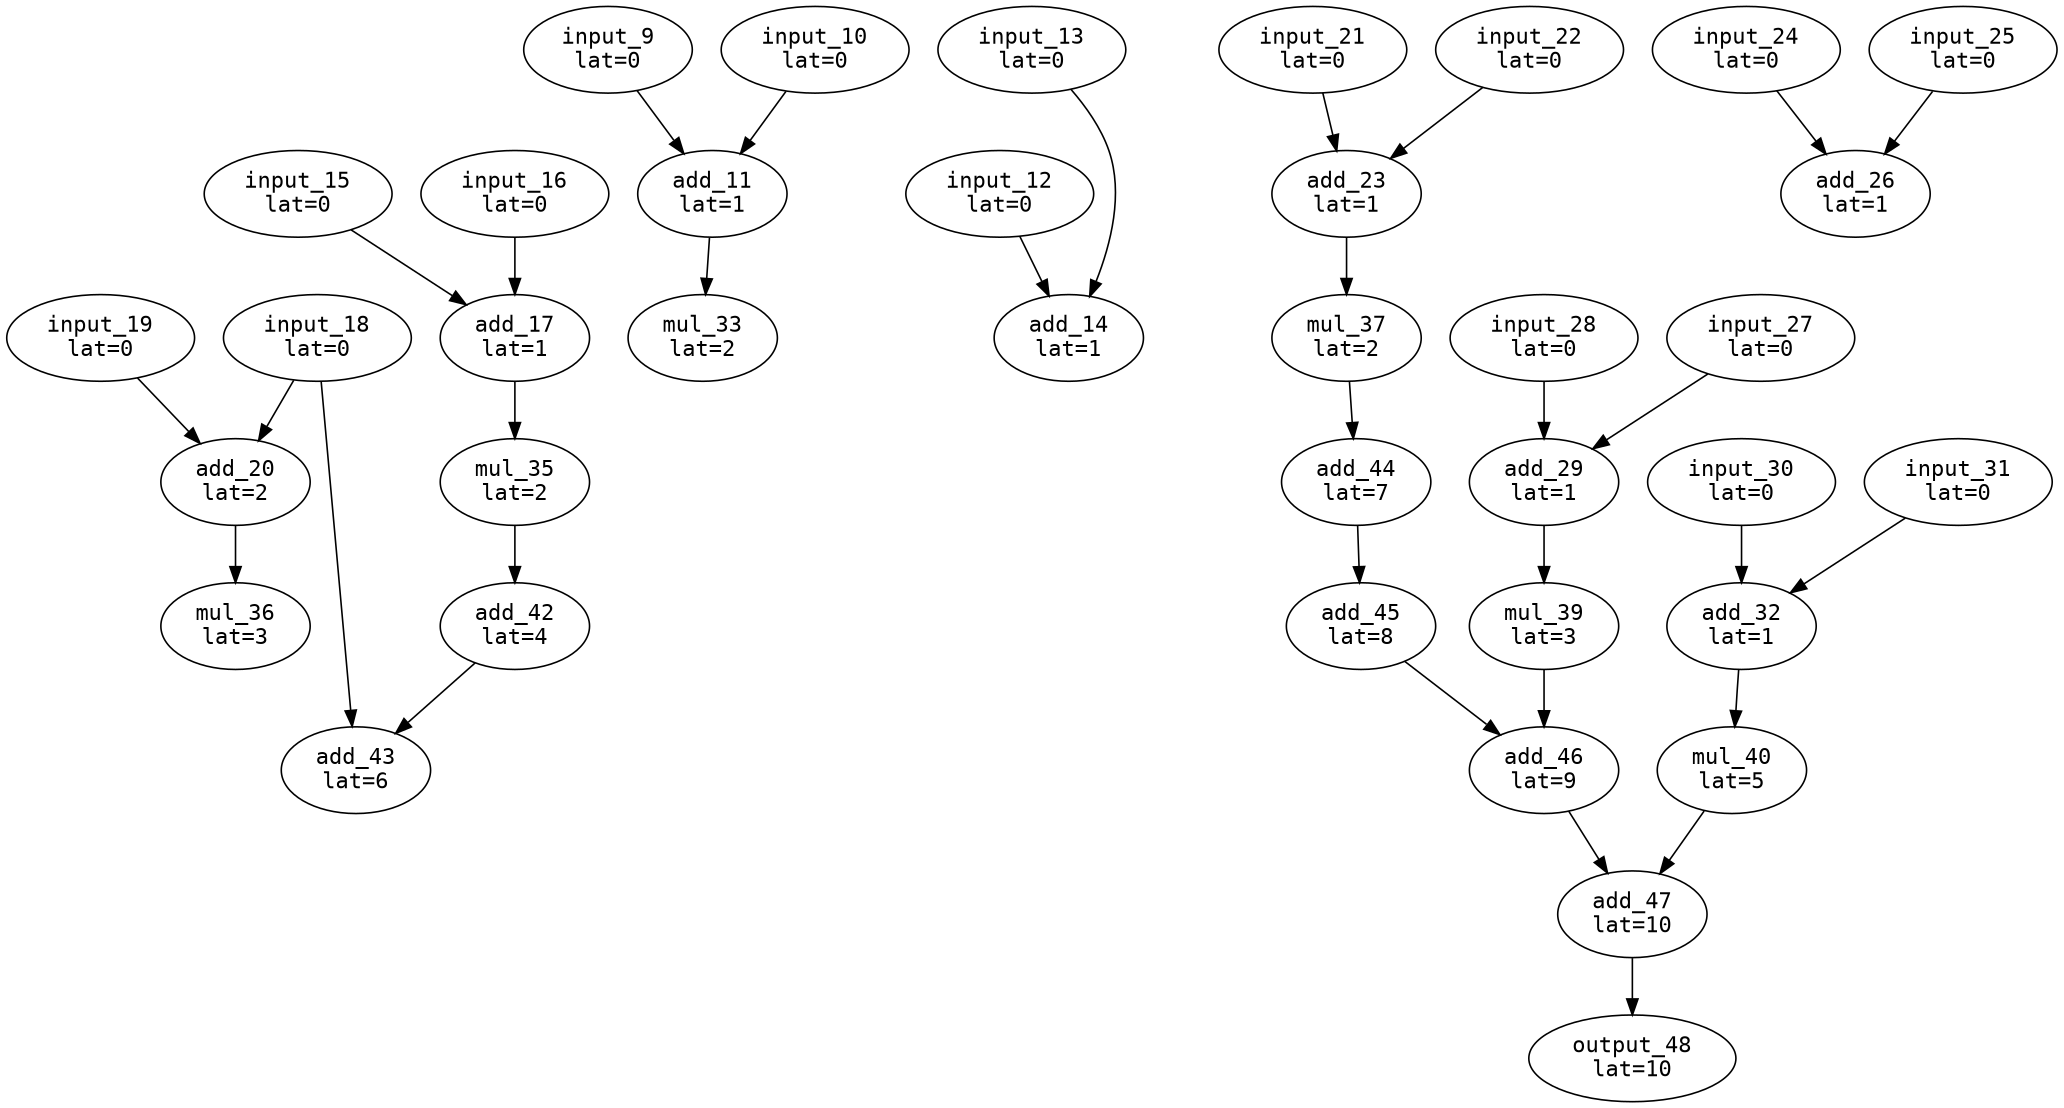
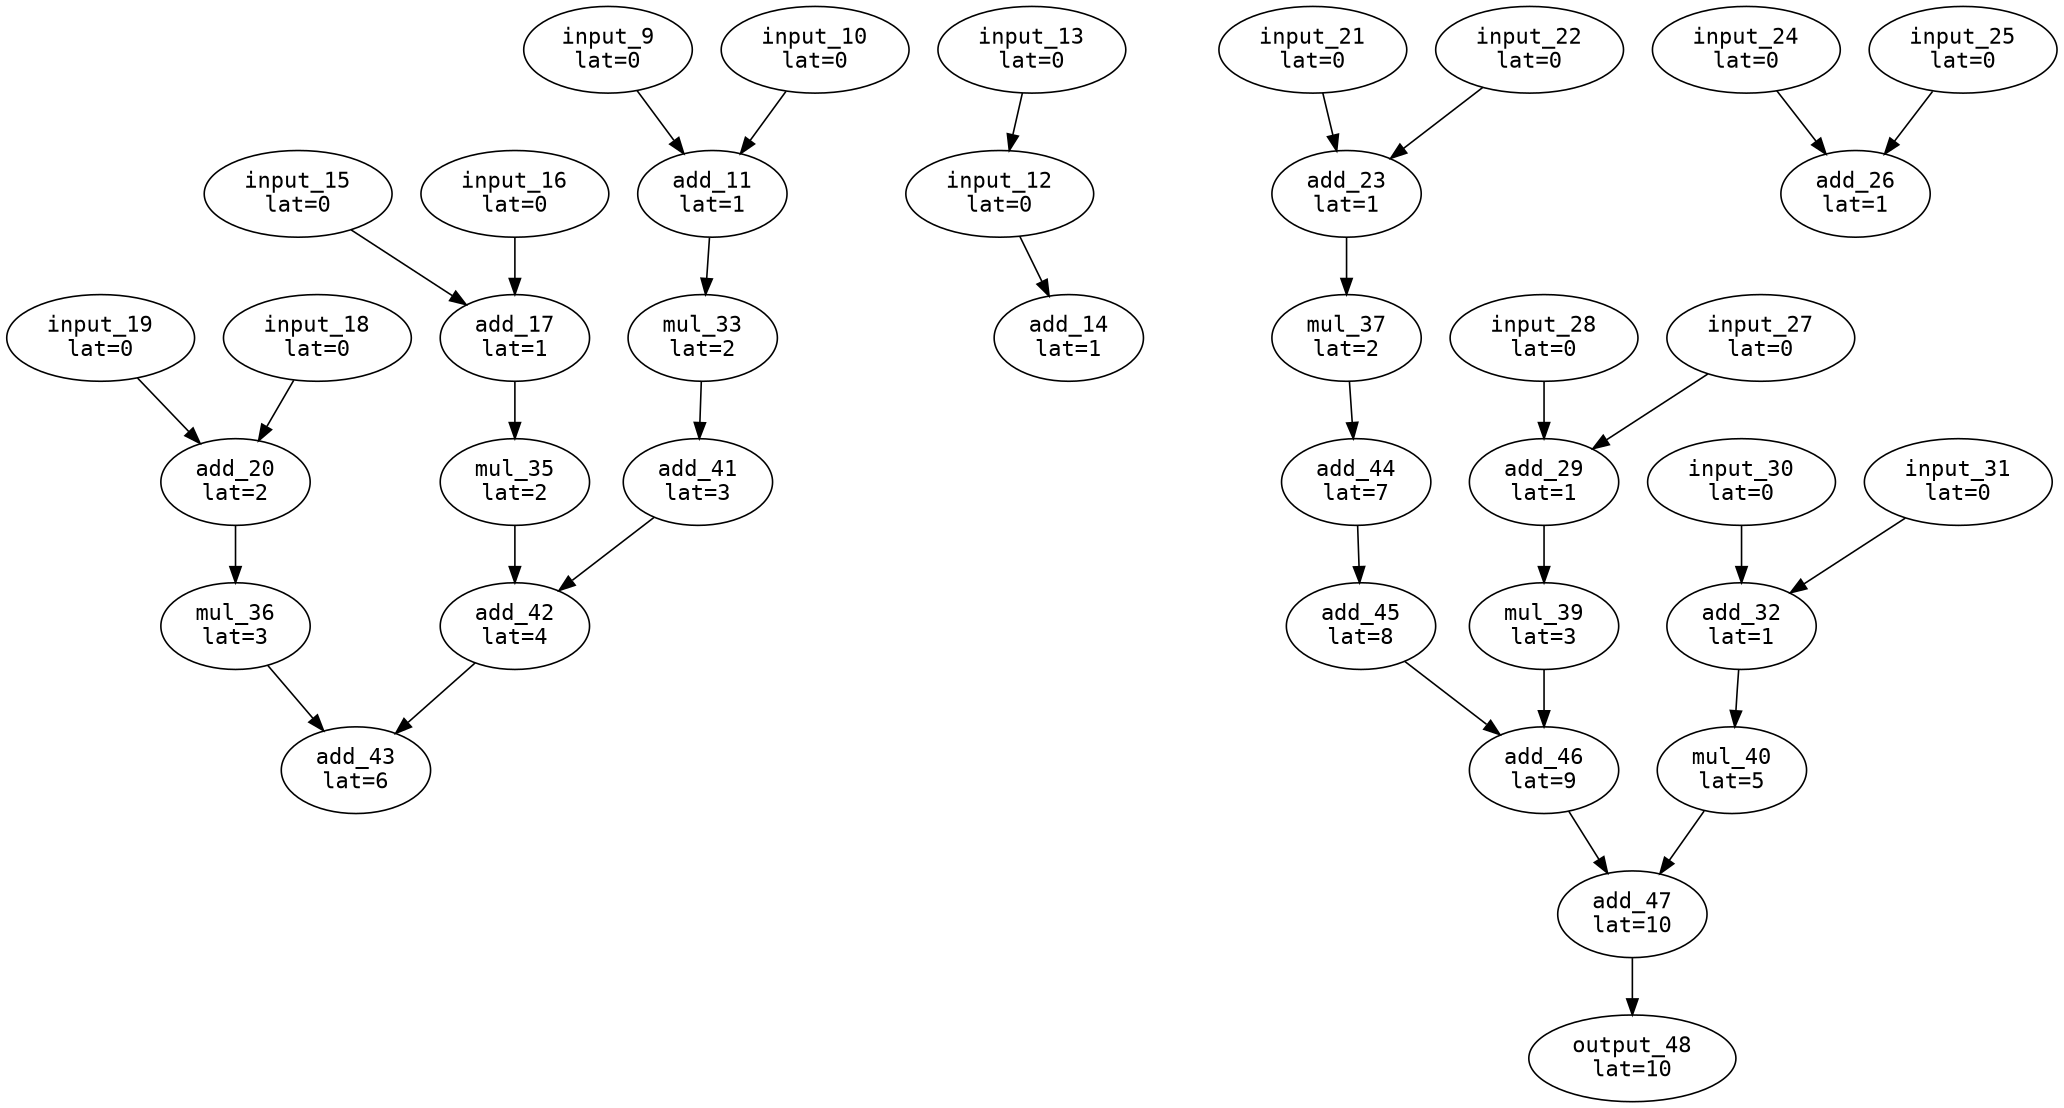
edge "input_13 lat=0" -> "add_14 lat=1": now "input_13 lat=0" -> "input_12 lat=0"
node "add_41 lat=3": added
edge "input_18 lat=0" -> "add_43 lat=6": now "mul_36 lat=3" -> "add_43 lat=6"
